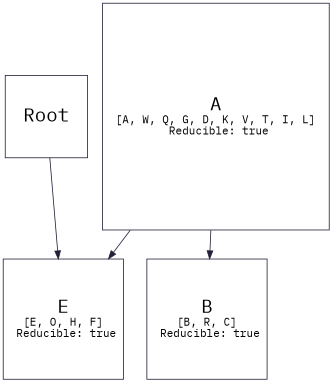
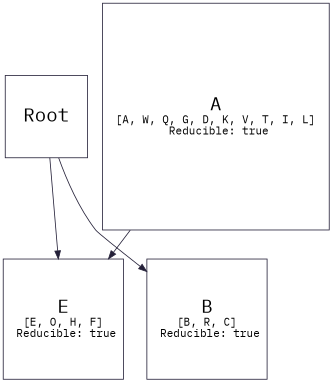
edge "A" -> "B": now "Root" -> "B"
